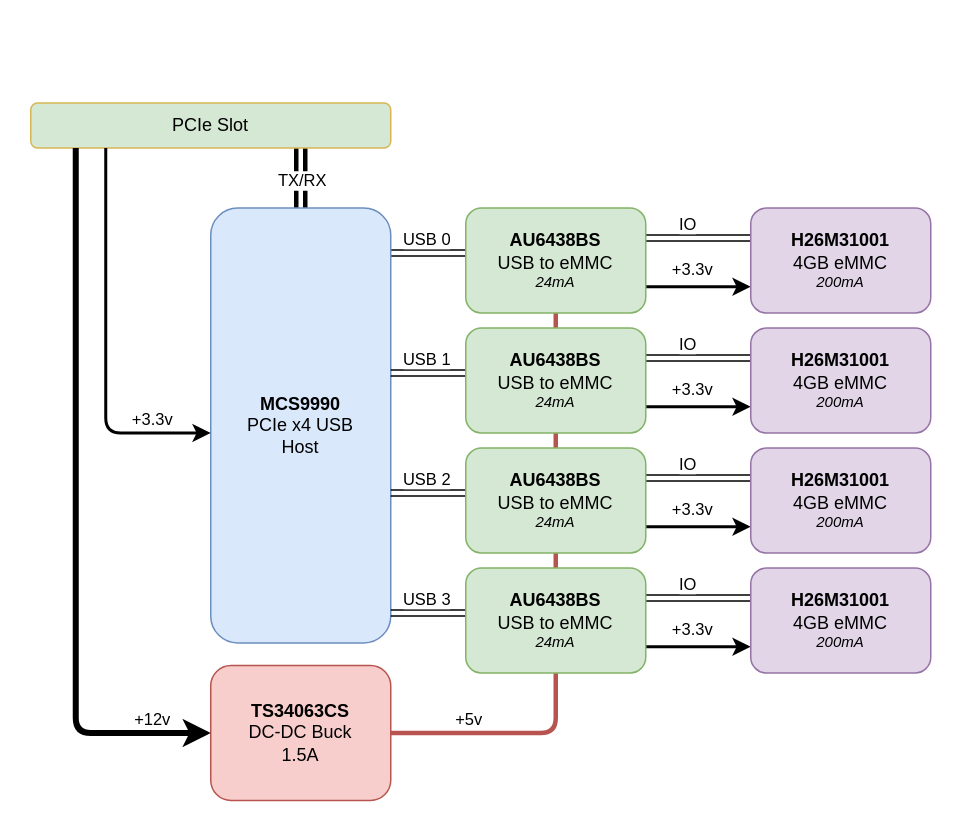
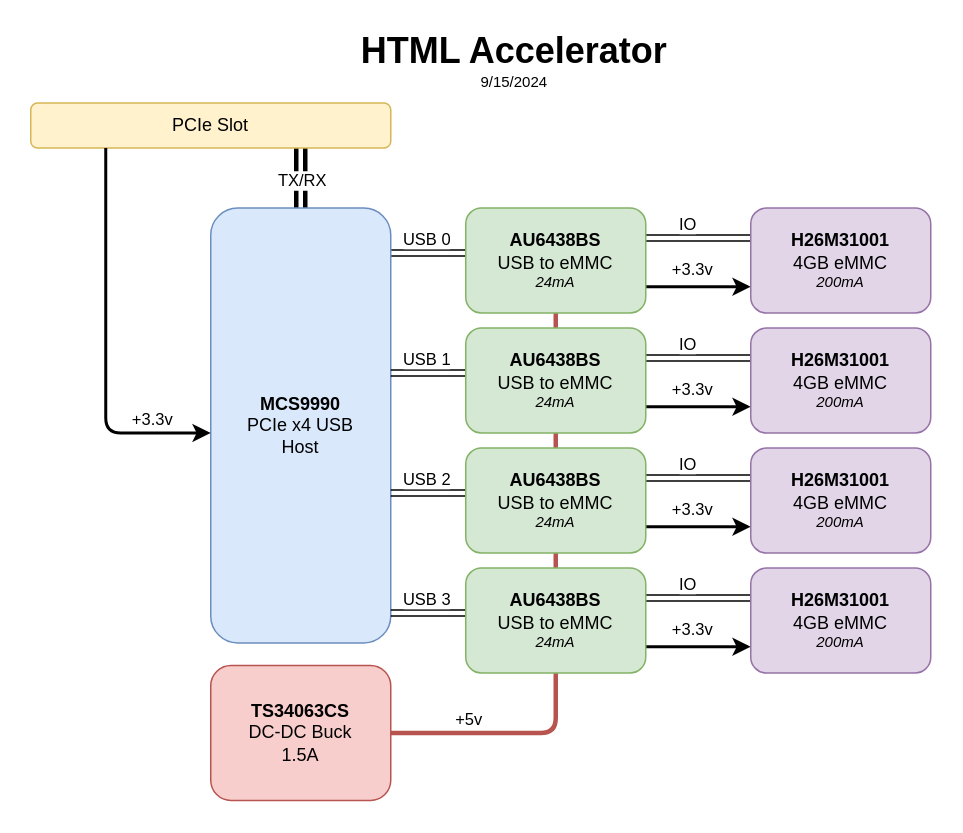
node "HTML Accelerator 9/15/2024": added
node "PCIe Slot": fillcolor #d5e8d4 -> #fff2cc
edge "PCIe Slot" -> "TS34063CS DC-DC Buck 1.5A": removed, label "+12v"
